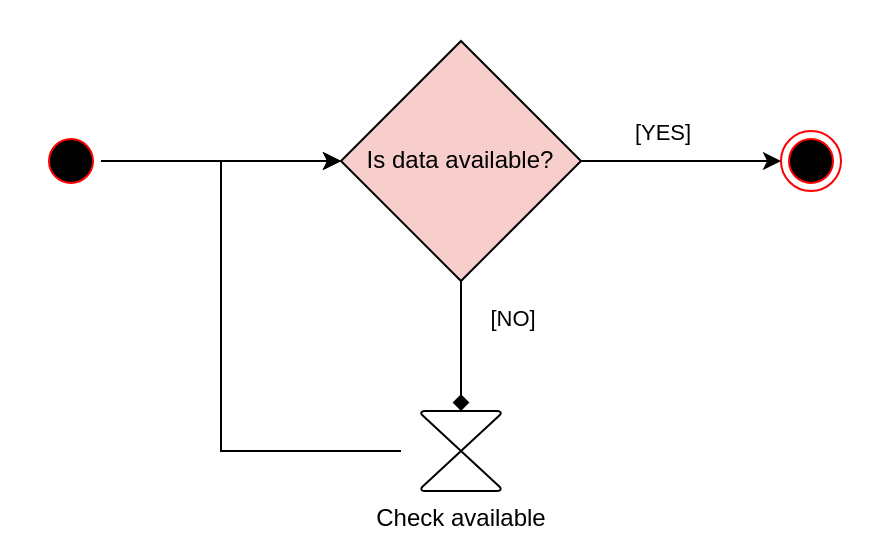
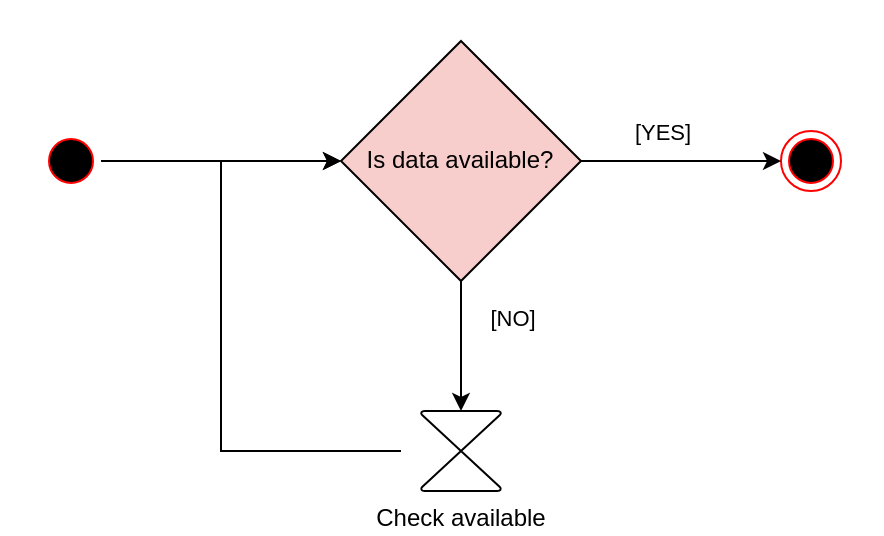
edge "Is data available?" -> "Check available": arrowhead diamond -> classic
